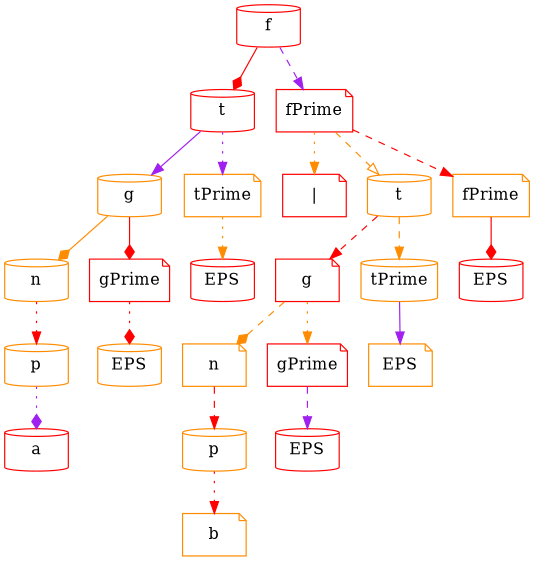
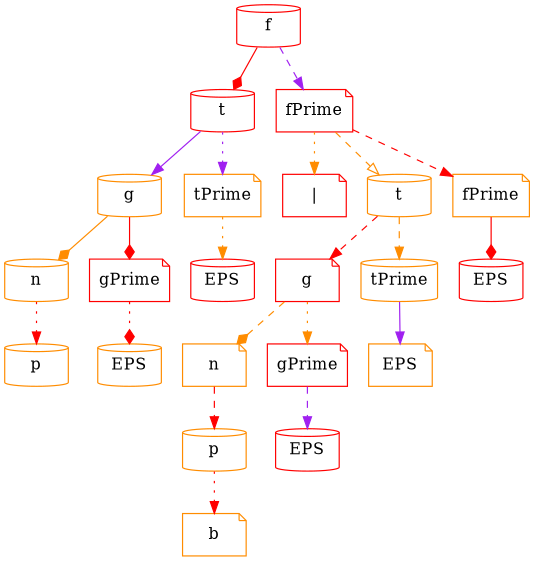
node "a": removed
